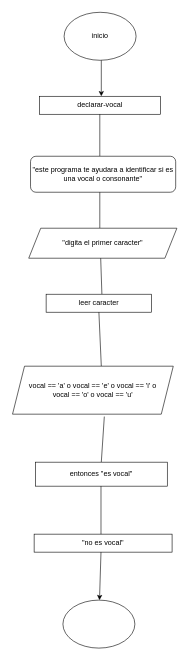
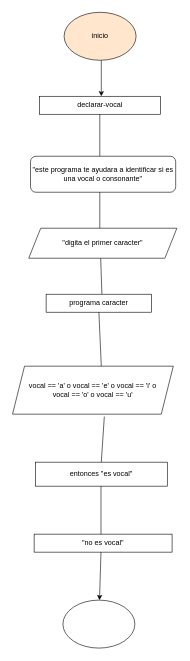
node "inicio": fillcolor #ffffff -> #ffe6cc
node "leer caracter": label "leer caracter" -> "programa caracter"
